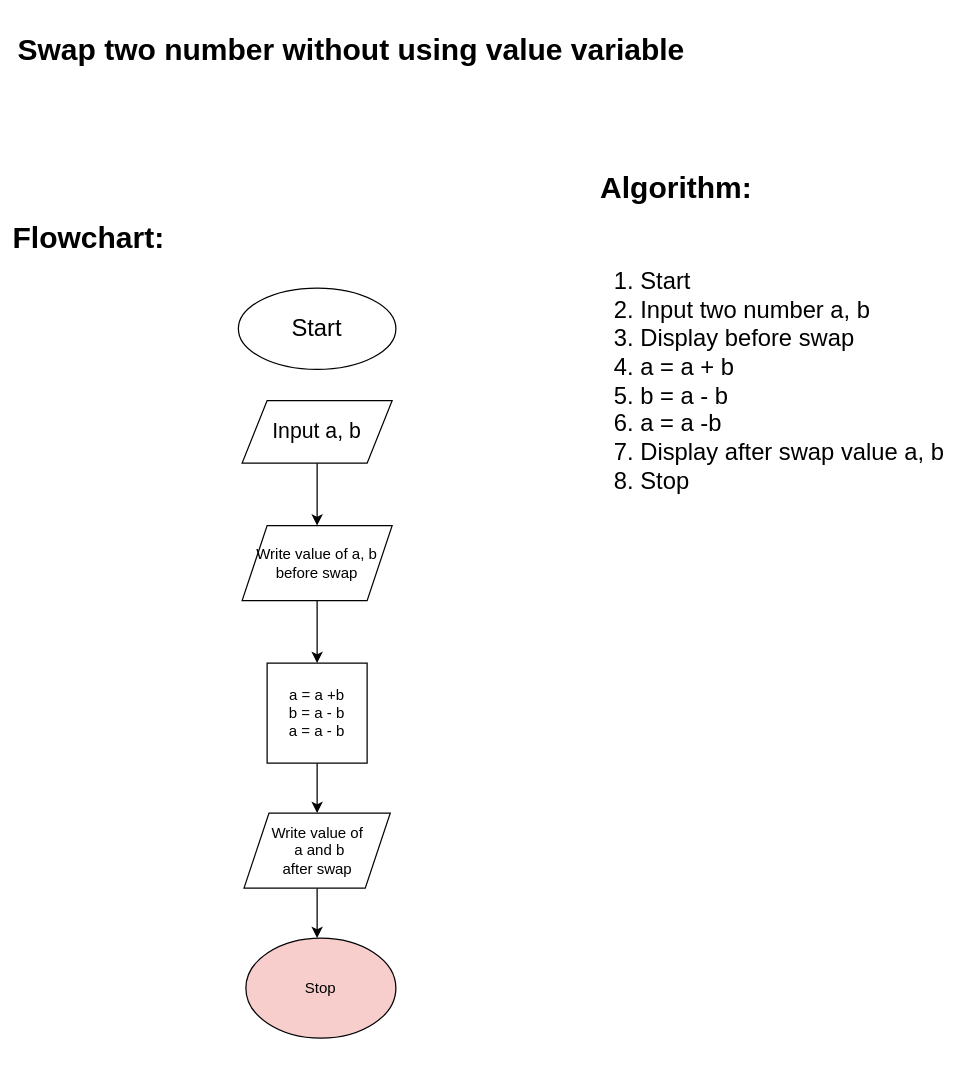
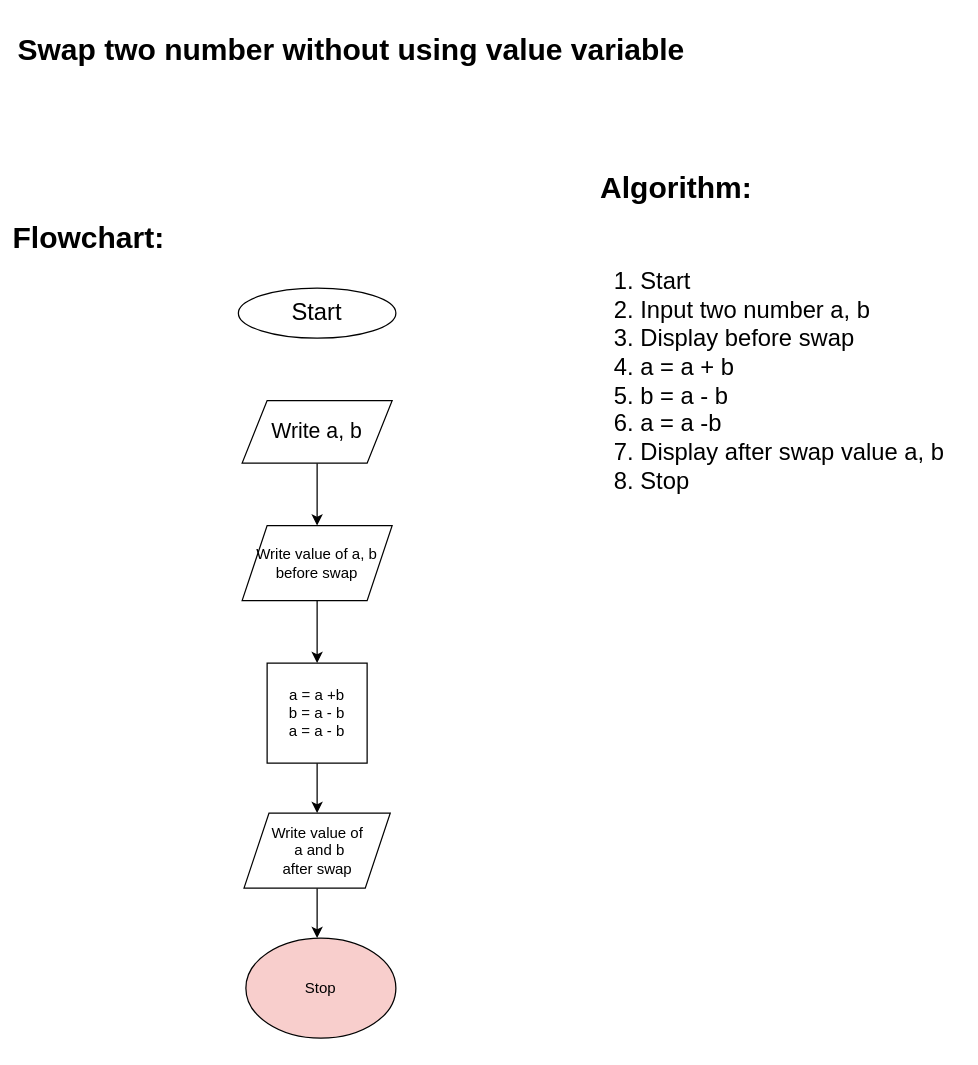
node "Start": size 158x81 -> 158x50
node "Input a, b": label "Input a, b" -> "Write a, b"
